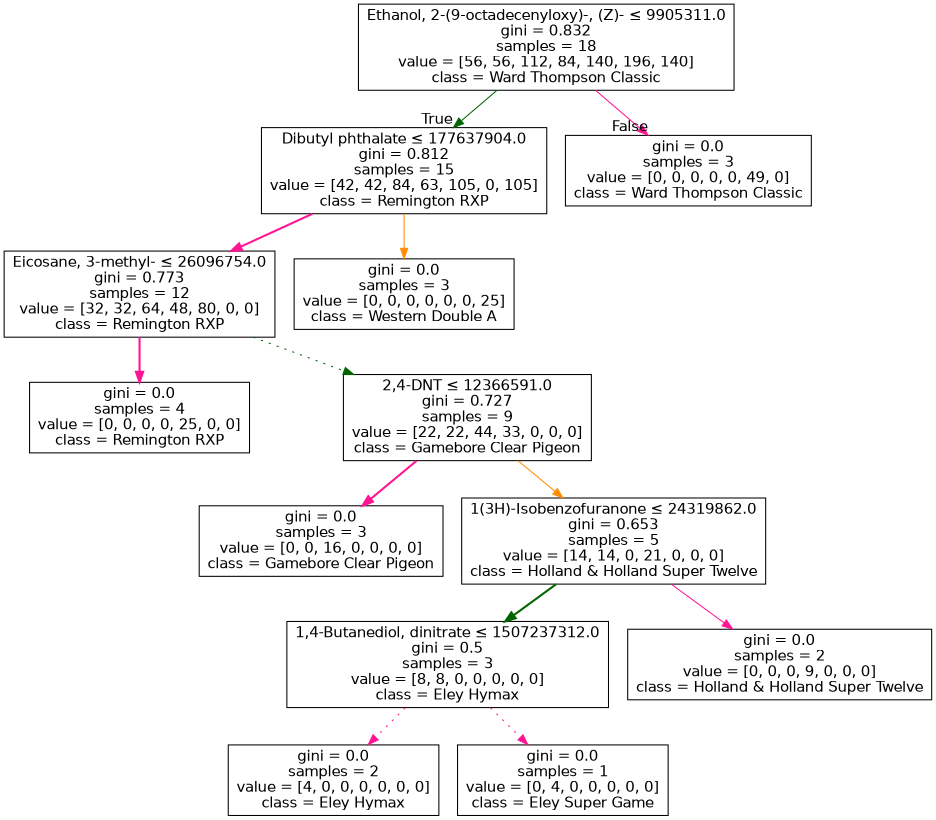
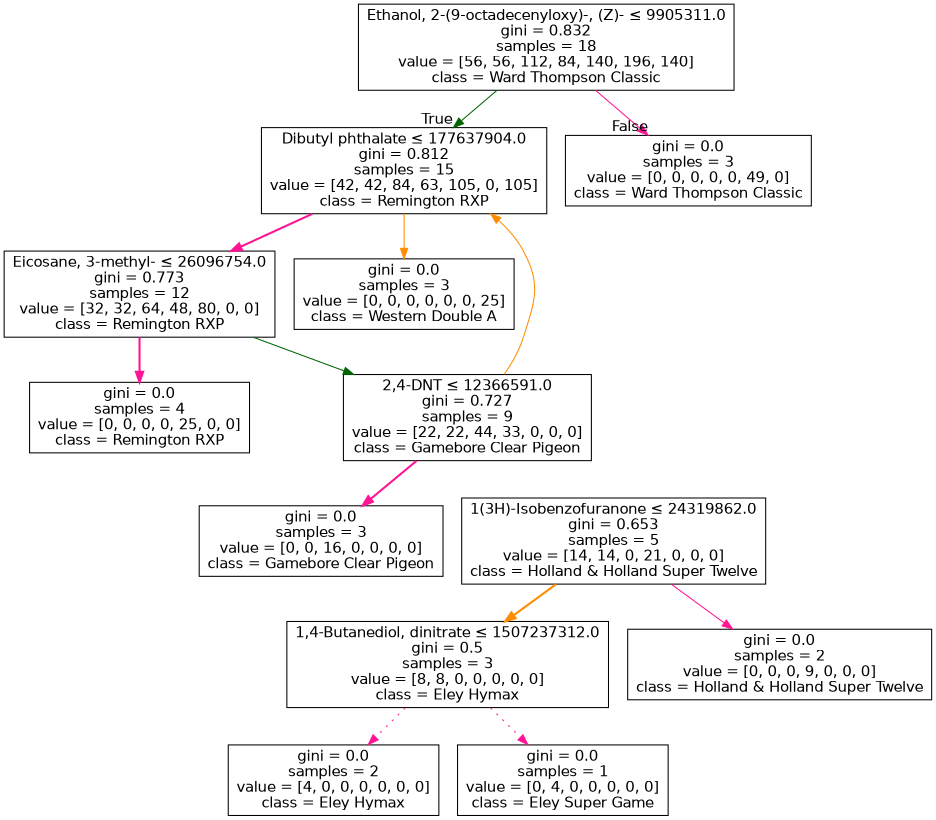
edge "Eicosane, 3-methyl- ≤ 26096754.0" -> "2,4-DNT ≤ 12366591.0": style dotted -> solid
edge "2,4-DNT ≤ 12366591.0" -> "1(3H)-Isobenzofuranone ≤ 24319862.0": now "2,4-DNT ≤ 12366591.0" -> "Dibutyl phthalate ≤ 177637904.0"
edge "1(3H)-Isobenzofuranone ≤ 24319862.0" -> "1,4-Butanediol, dinitrate ≤ 1507237312.0": color darkgreen -> darkorange
